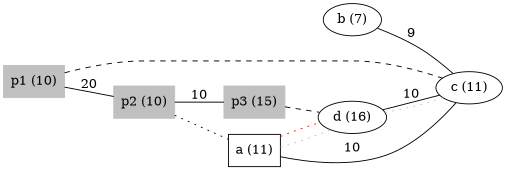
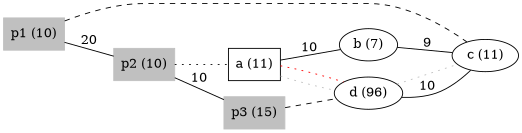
node "d (16)": label "d (16)" -> "d (96)"
edge "c (11)" -- "a (11)": now "b (7)" -- "a (11)"
